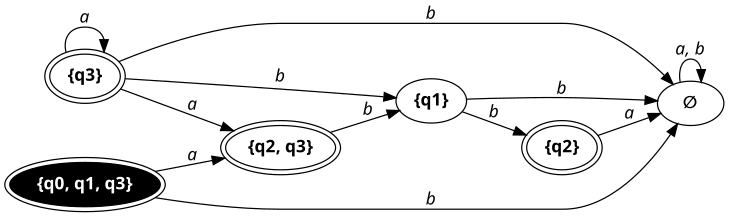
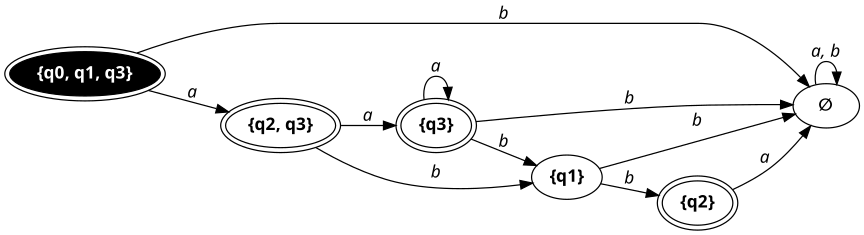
edge "{q3}" -> "{q2, q3}": reversed
